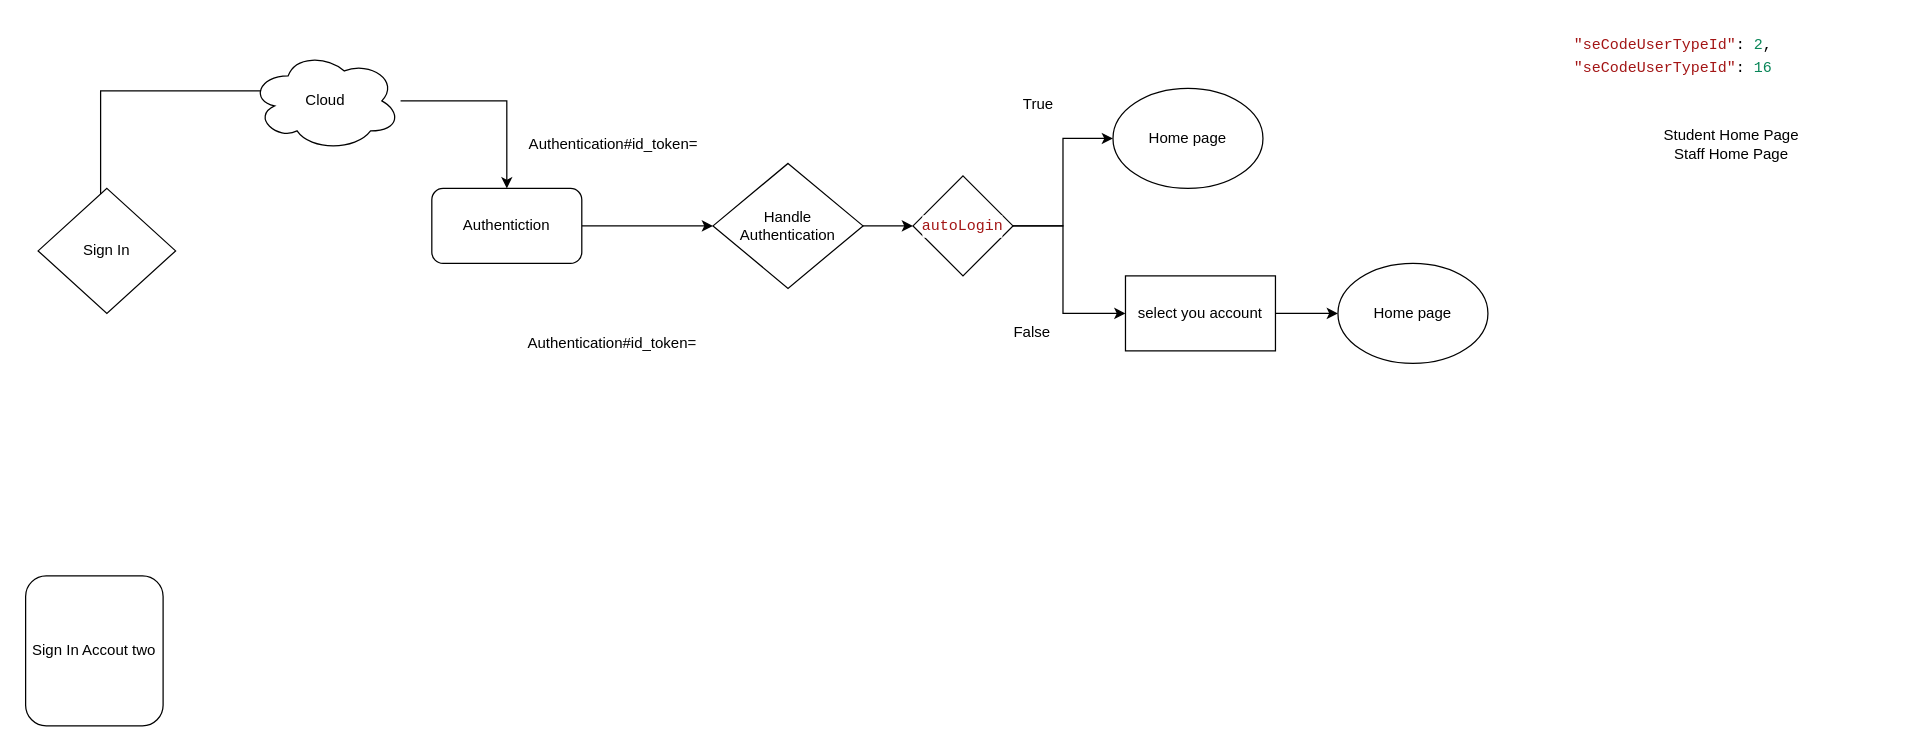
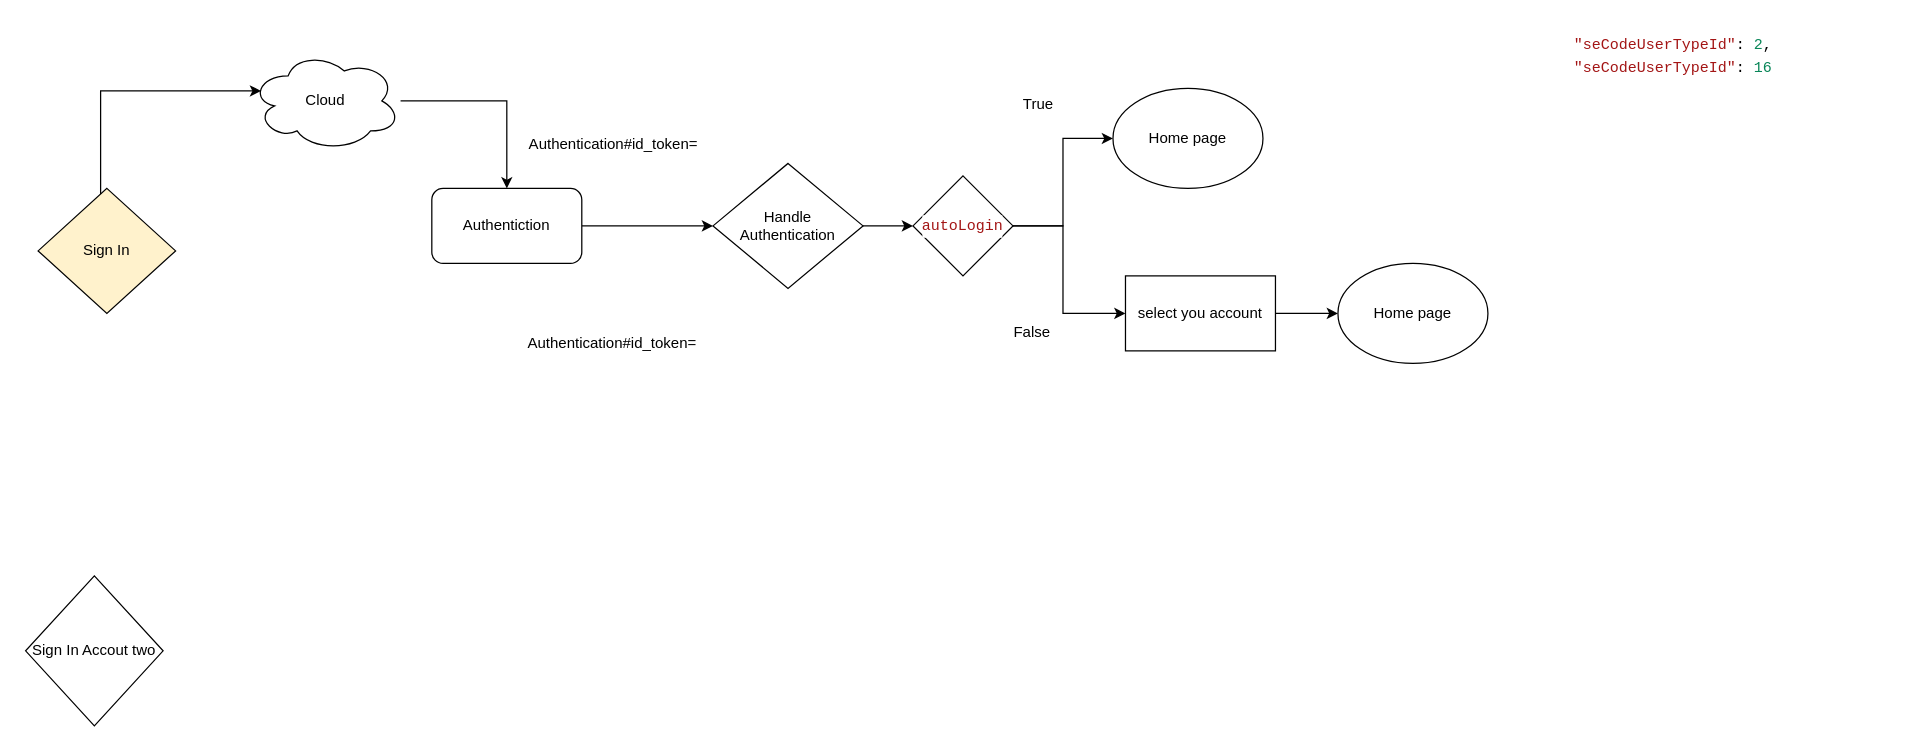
edge "Cloud" -- "Sign In": arrowhead none -> classic
node "Student Home Page Staff Home Page": removed
node "Sign In": fillcolor #ffffff -> #fff2cc
node "Sign In Accout two": shape rounded rectangle -> diamond
